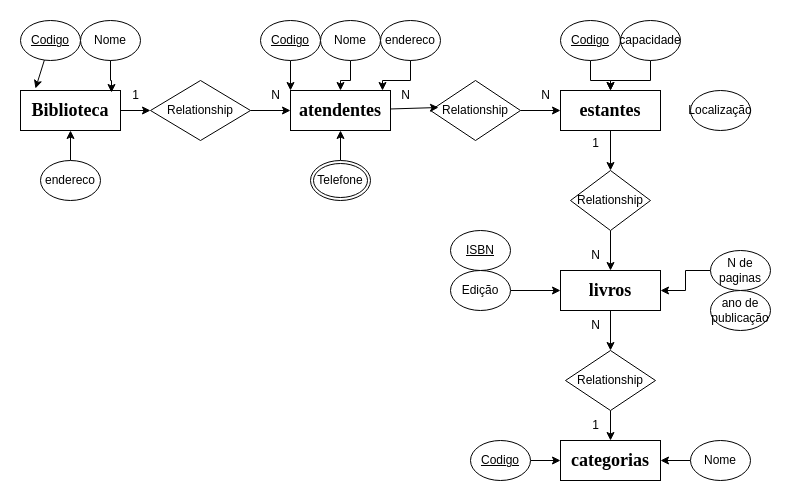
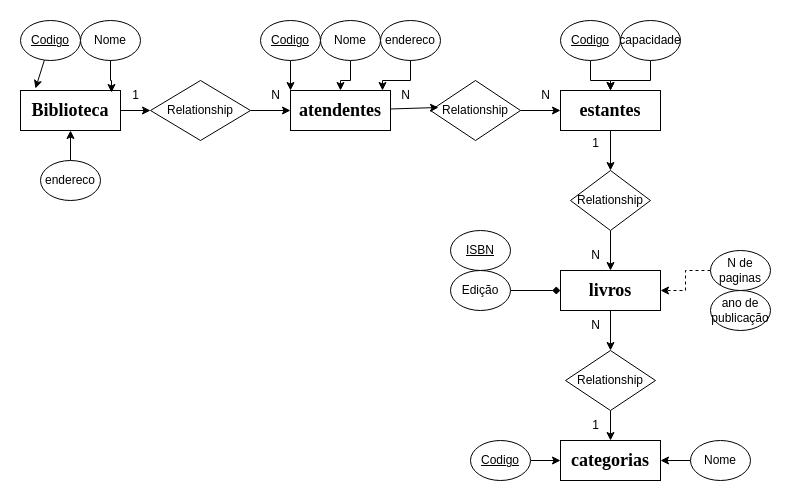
node "Localização": removed
edge "Telefone" -> "atendentes": removed
node "Telefone": removed
edge "N de paginas" -> "livros": style solid -> dashed
edge "Edição" -> "livros": arrowhead classic -> diamond
